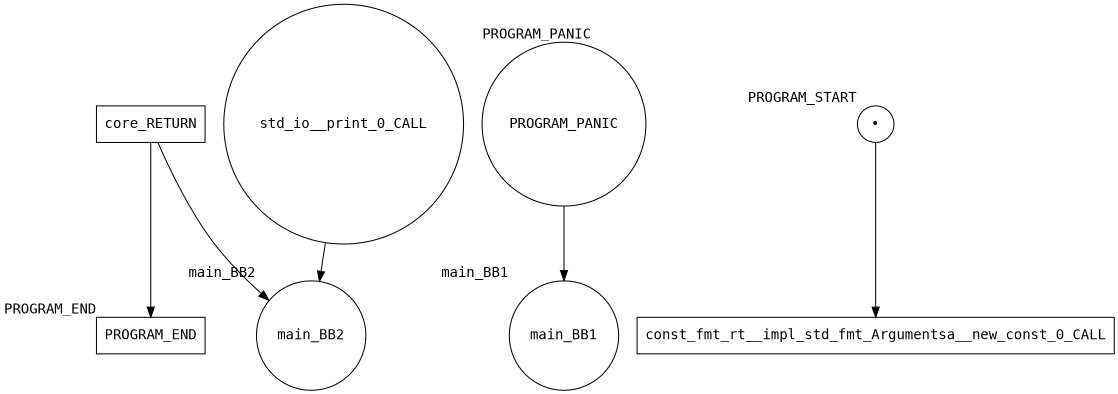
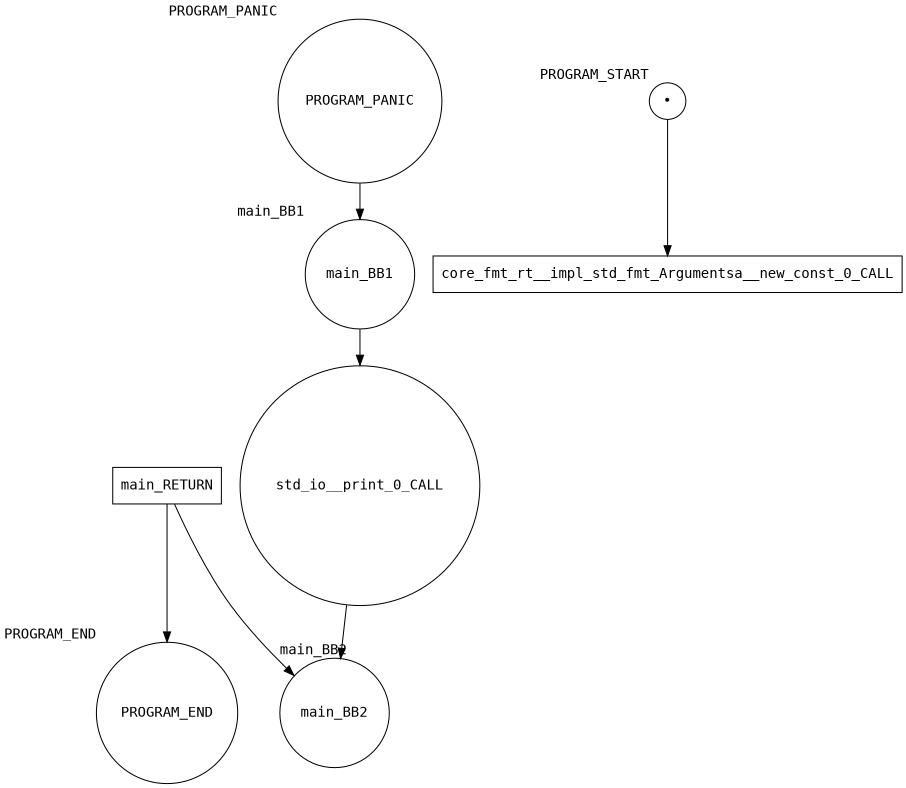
node "core_RETURN": label "core_RETURN" -> "main_RETURN"
node "PROGRAM_END PROGRAM_END": shape box -> circle
node "const_fmt_rt__impl_std_fmt_Argumentsa__new_const_0_CALL": label "const_fmt_rt__impl_std_fmt_Argumentsa__new_const_0_CALL" -> "core_fmt_rt__impl_std_fmt_Argumentsa__new_const_0_CALL"
edge "main_BB1 main_BB1" -> "std_io__print_0_CALL": added
